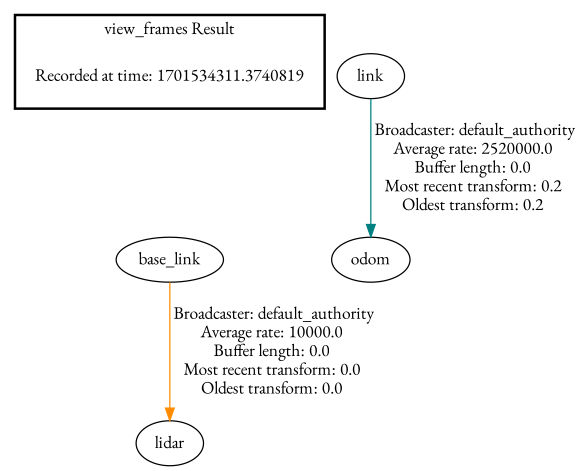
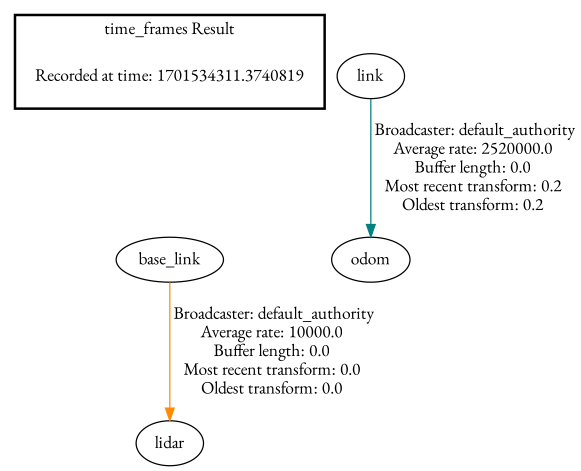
cluster "view_frames Result": label "view_frames Result" -> "time_frames Result"
